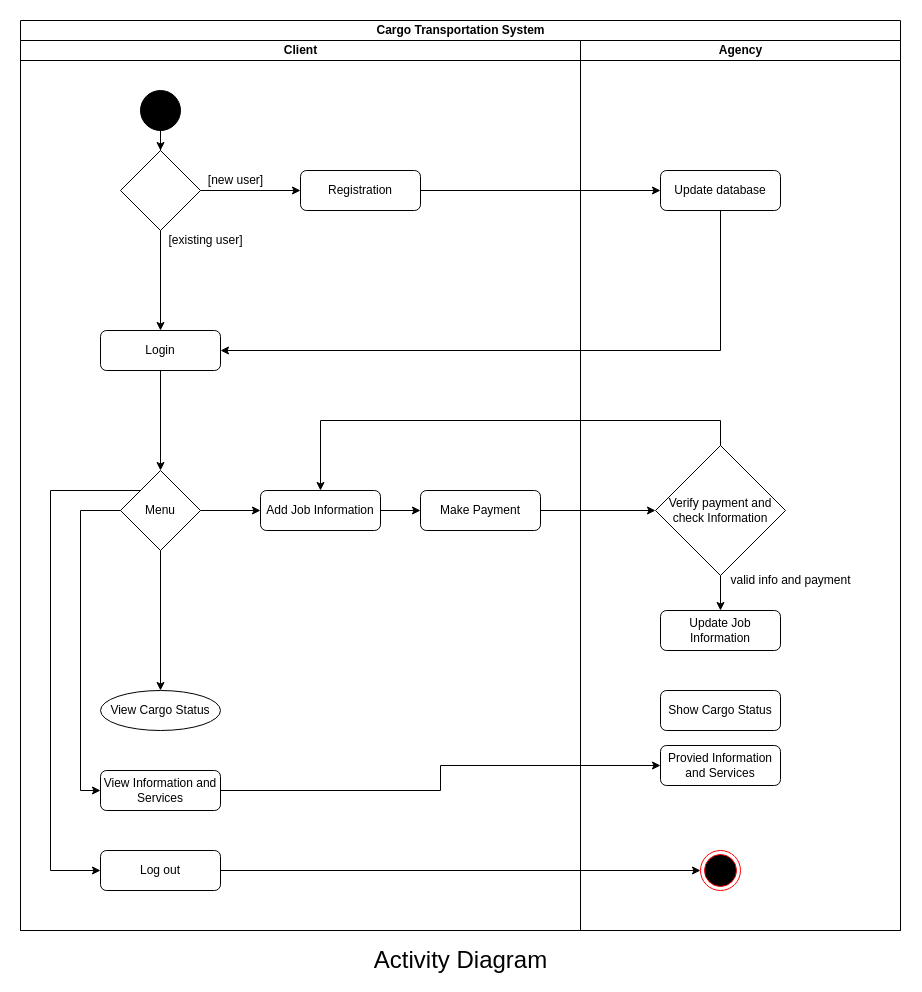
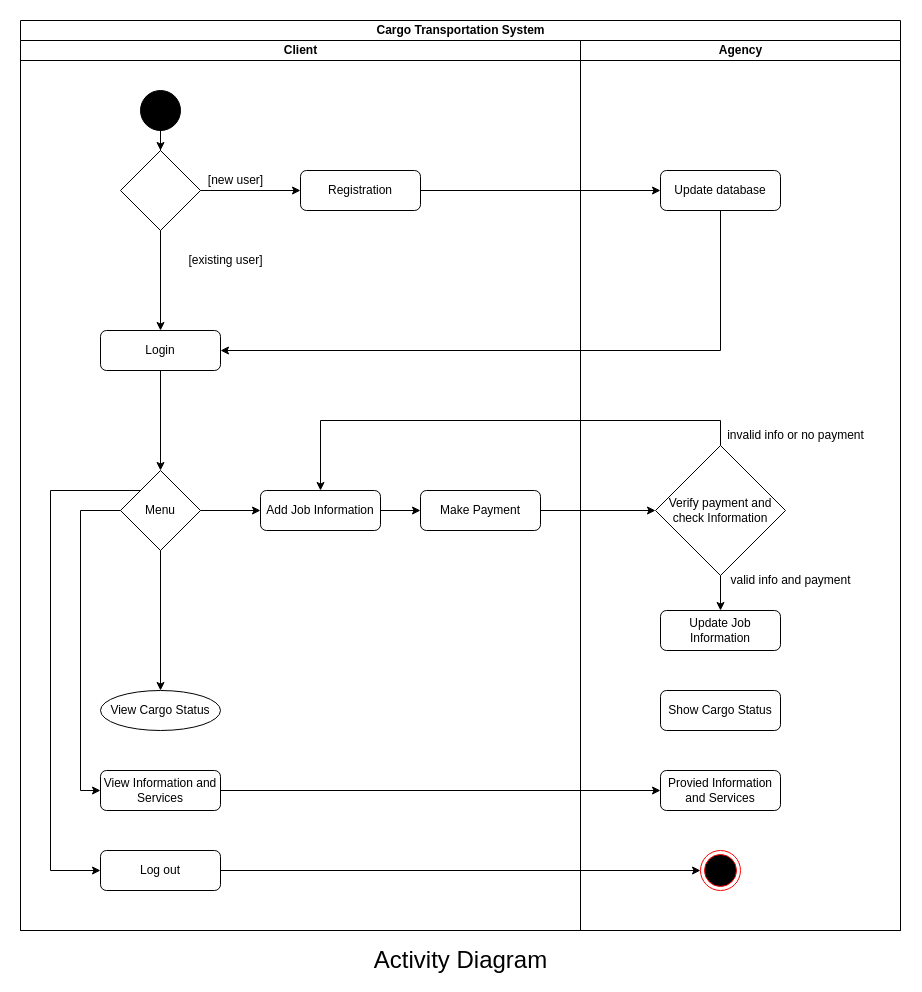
node "[existing user]": moved (206, 241) -> (226, 261)
node "invalid info or no payment": added
node "Provied Information and Services": moved (721, 766) -> (721, 791)
